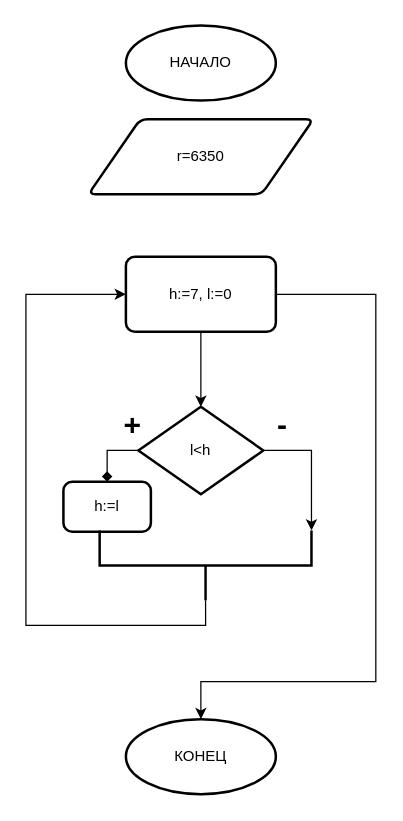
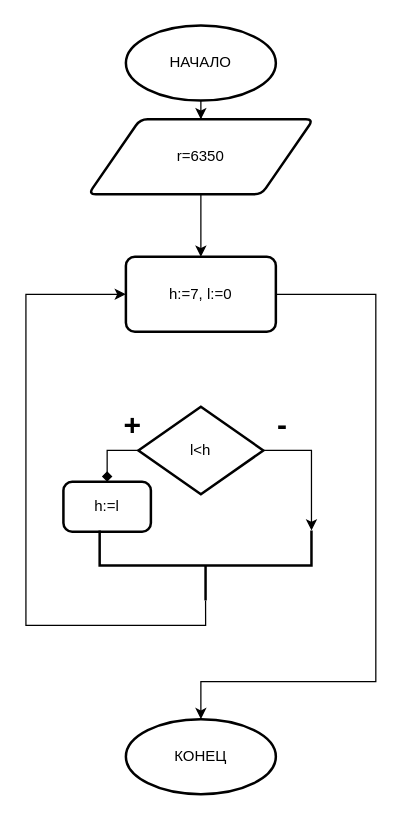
edge "НАЧАЛО" -> "r=6350": added
edge "r=6350" -> "h:=7, l:=0": added
edge "h:=7, l:=0" -> "l<h": removed
